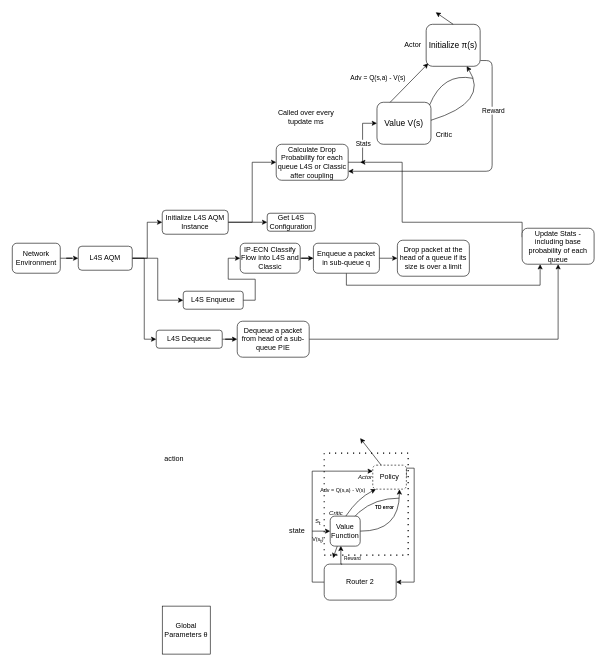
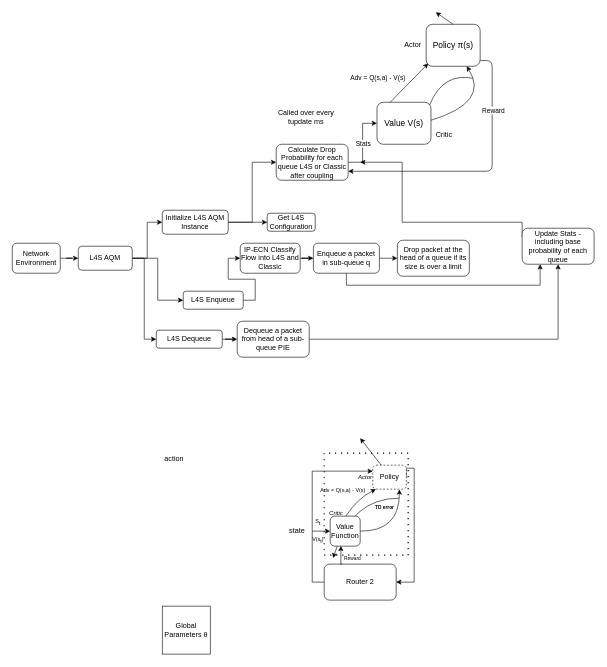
node "Initialize π(s)": label "Initialize π(s)" -> "Policy π(s)"
